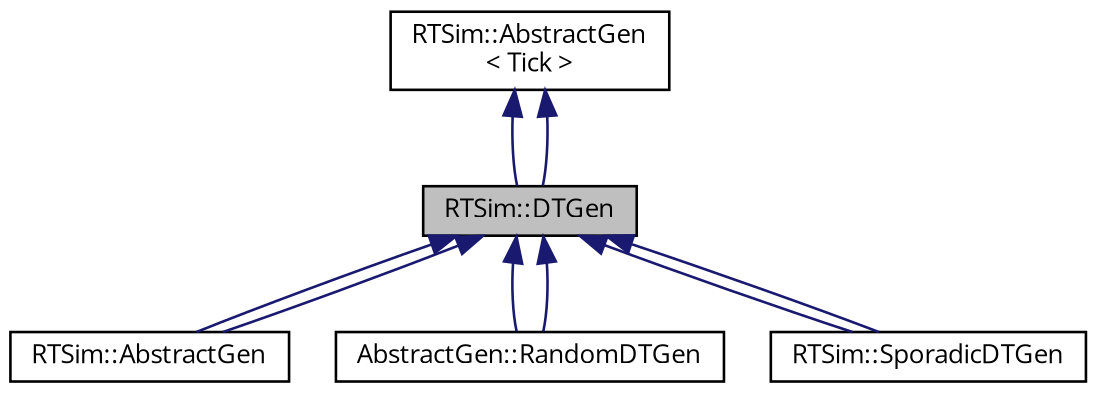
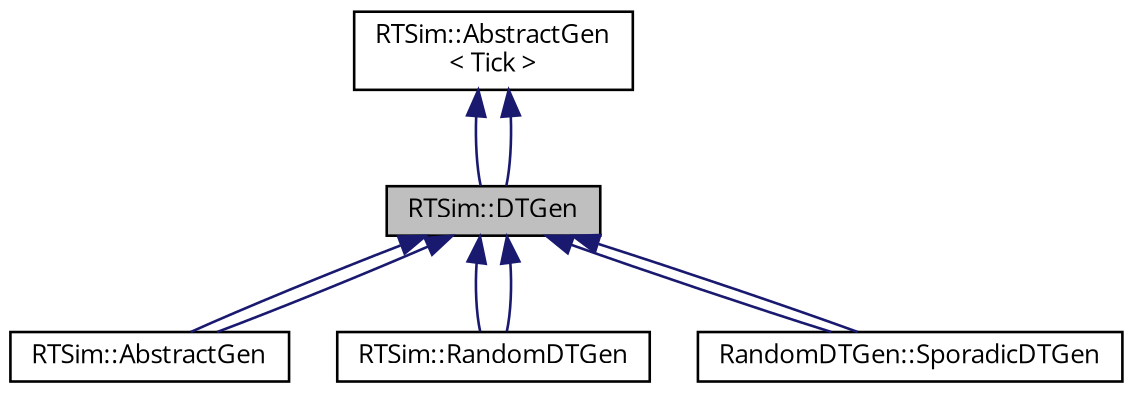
node "AbstractGen::RandomDTGen": label "AbstractGen::RandomDTGen" -> "RTSim::RandomDTGen"
node "RTSim::SporadicDTGen": label "RTSim::SporadicDTGen" -> "RandomDTGen::SporadicDTGen"
